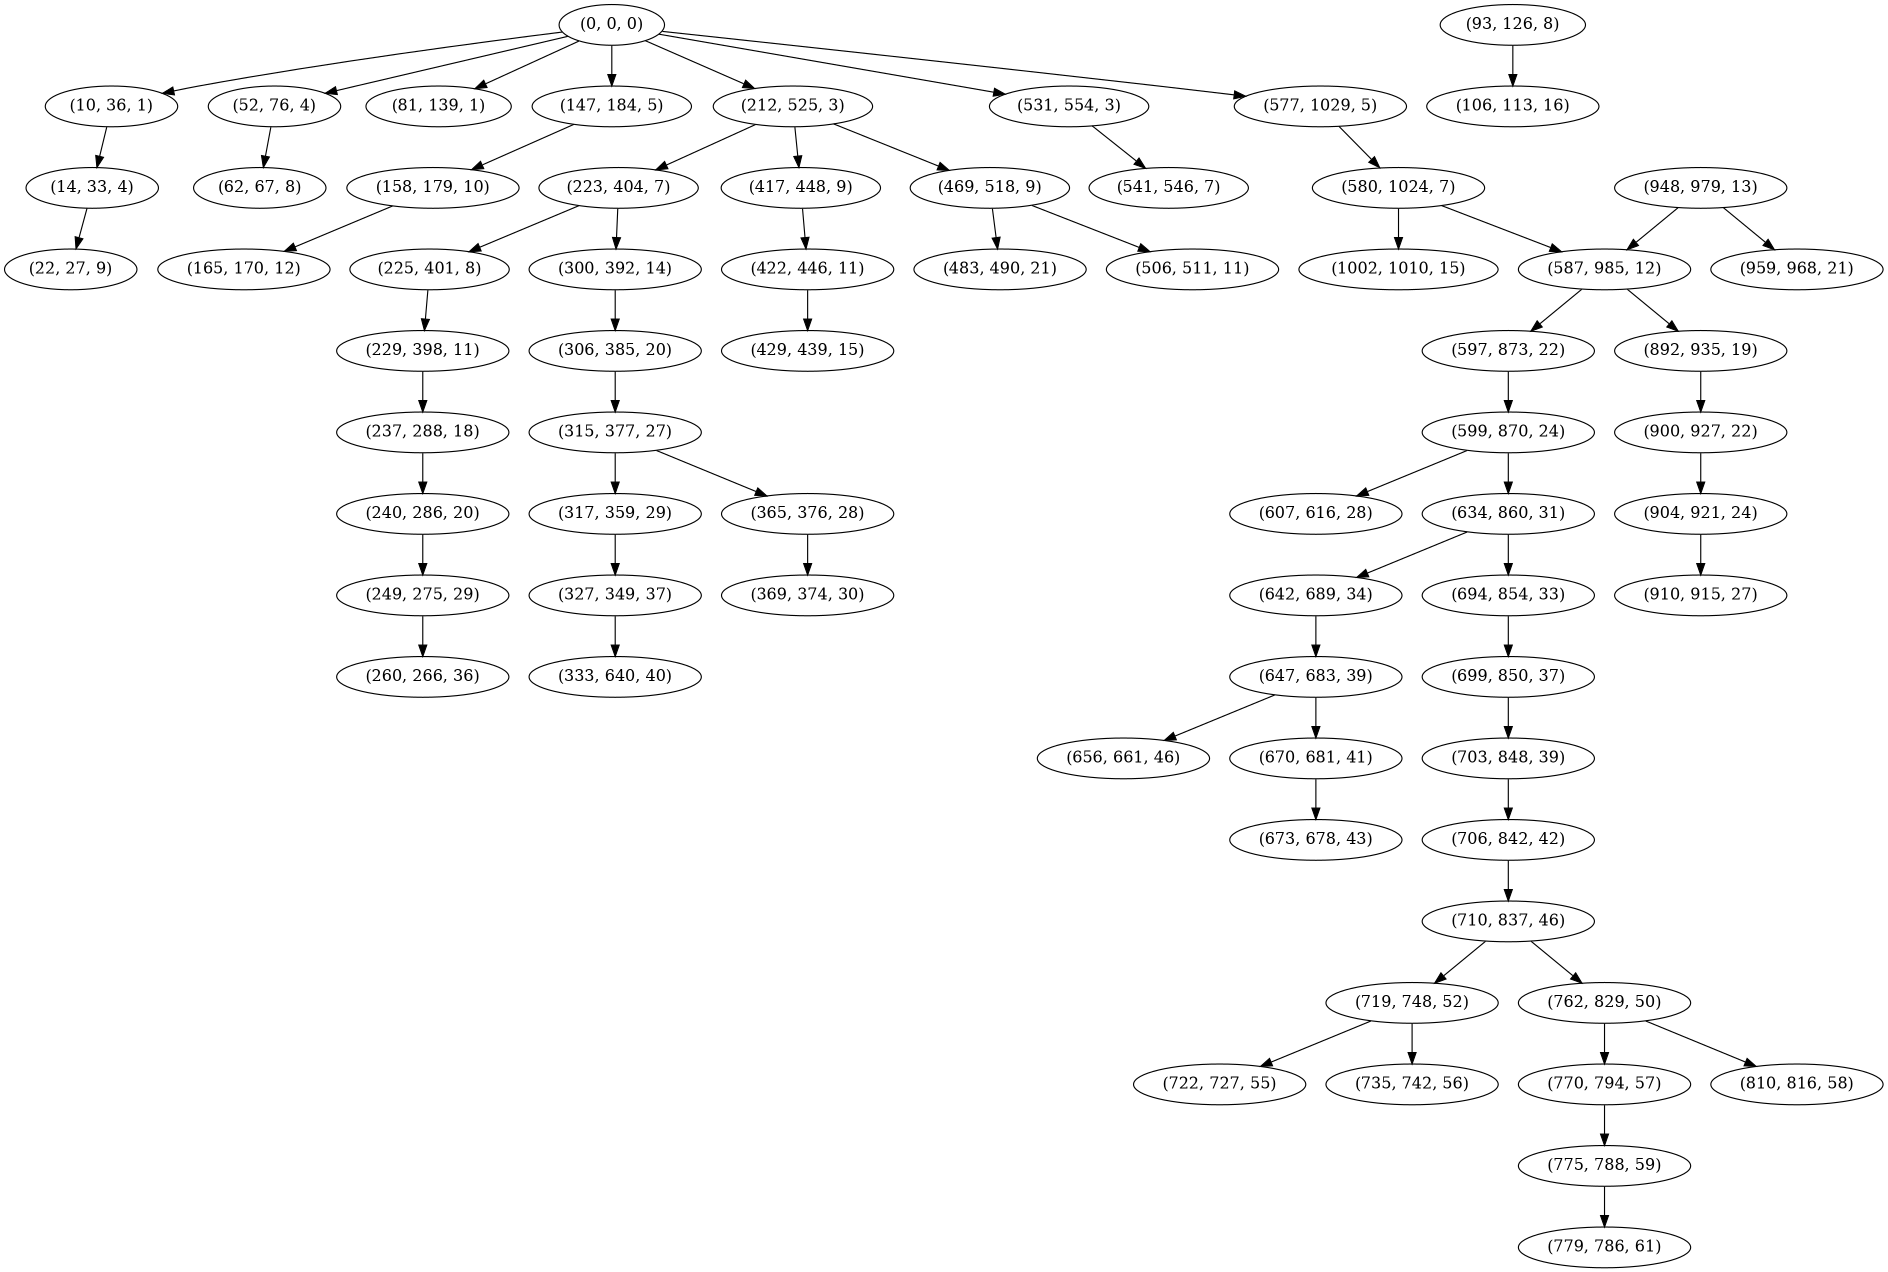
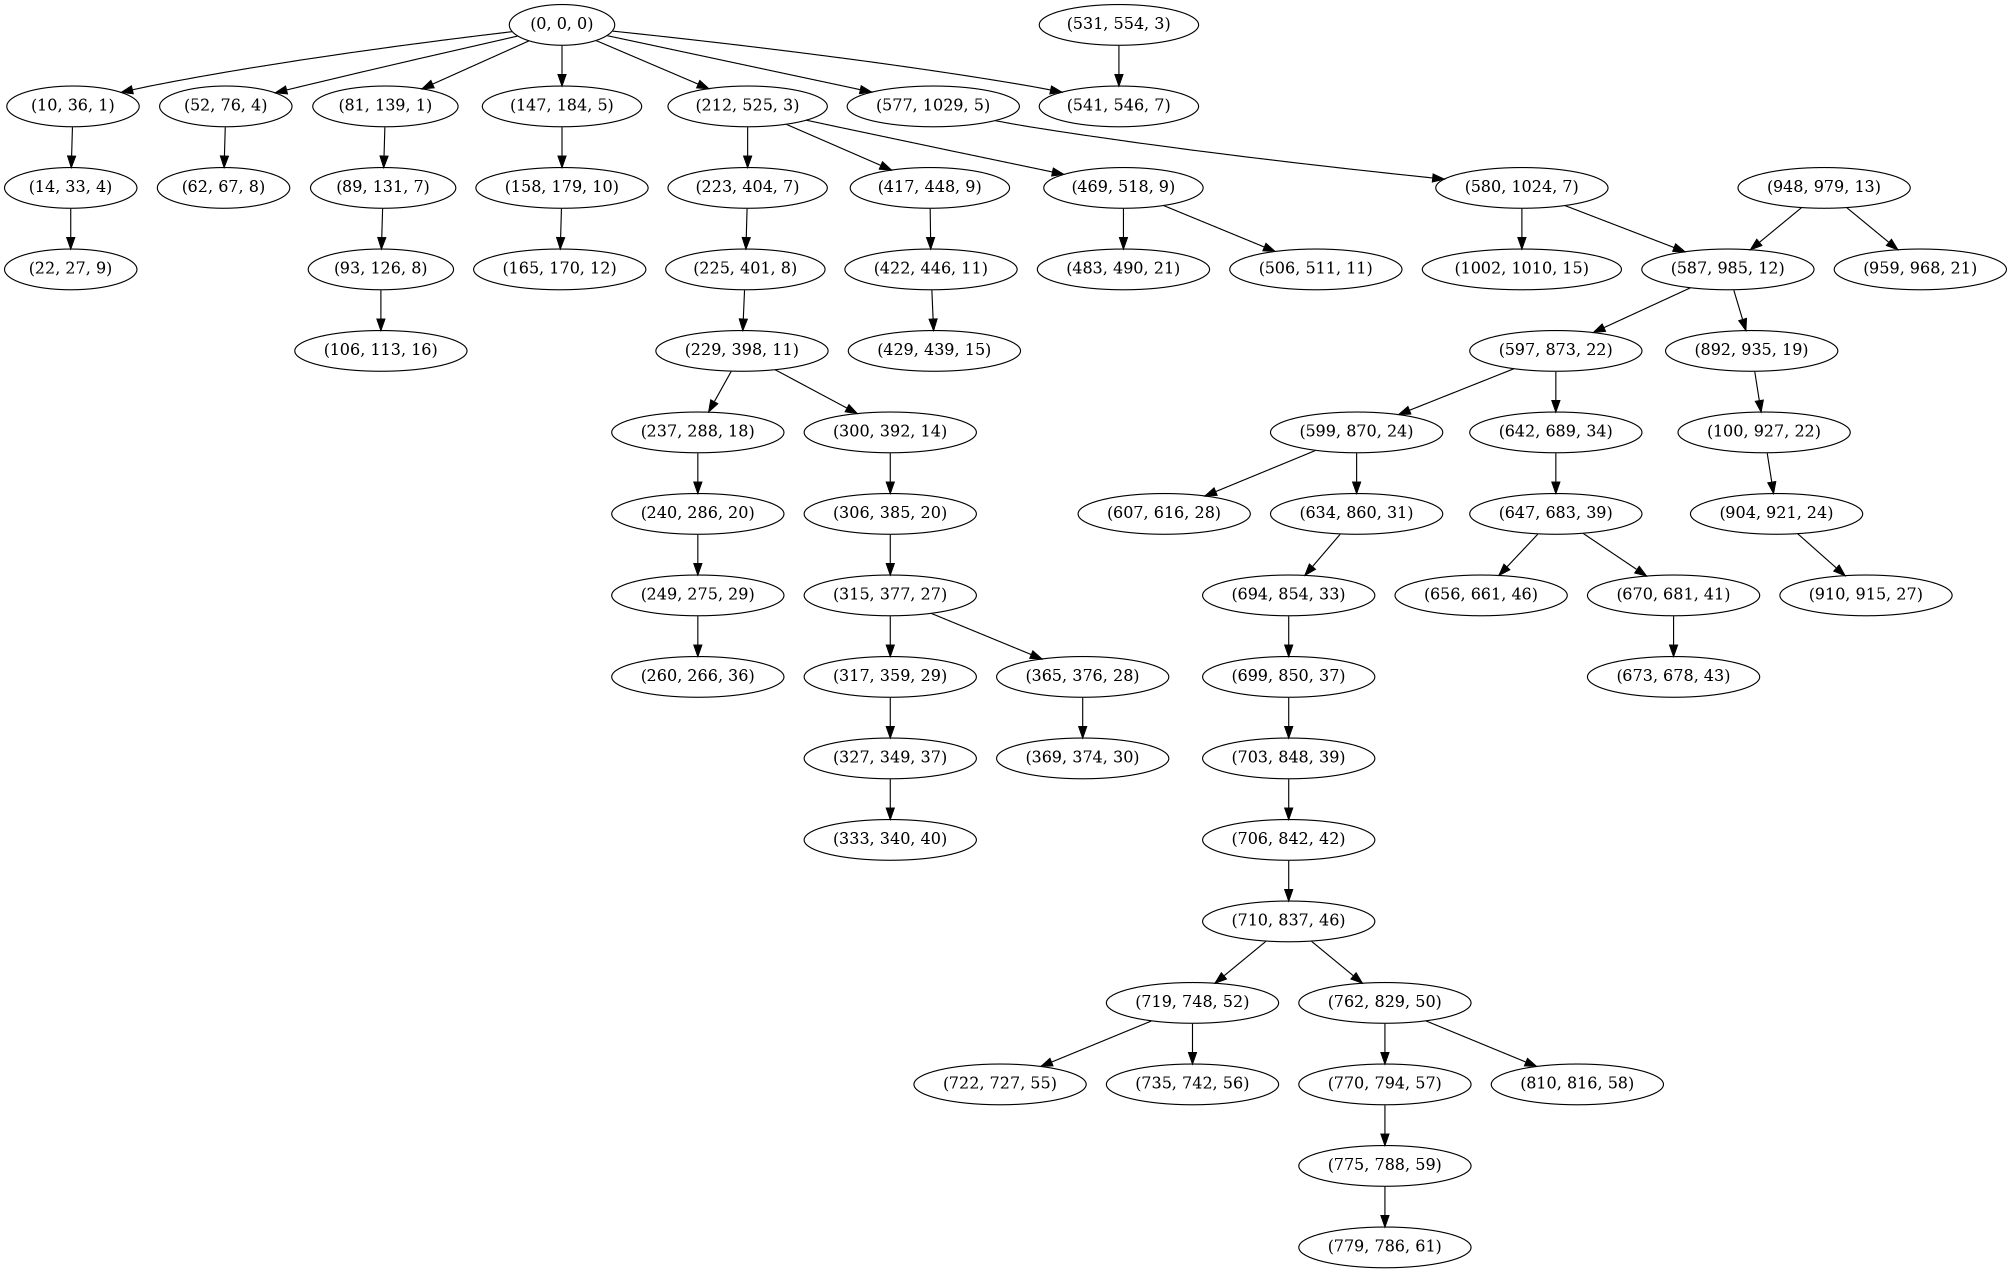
edge "(0, 0, 0)" -> "(531, 554, 3)": now "(0, 0, 0)" -> "(541, 546, 7)"
node "(89, 131, 7)": added
edge "(223, 404, 7)" -> "(300, 392, 14)": now "(229, 398, 11)" -> "(300, 392, 14)"
node "(900, 927, 22)": label "(900, 927, 22)" -> "(100, 927, 22)"
edge "(634, 860, 31)" -> "(642, 689, 34)": now "(597, 873, 22)" -> "(642, 689, 34)"
node "(333, 640, 40)": label "(333, 640, 40)" -> "(333, 340, 40)"
